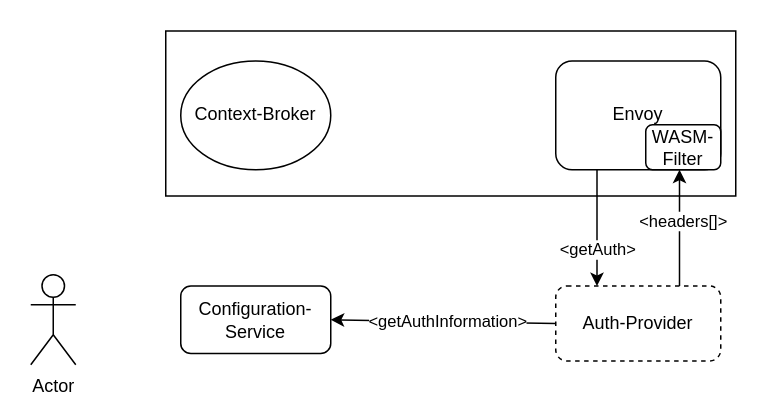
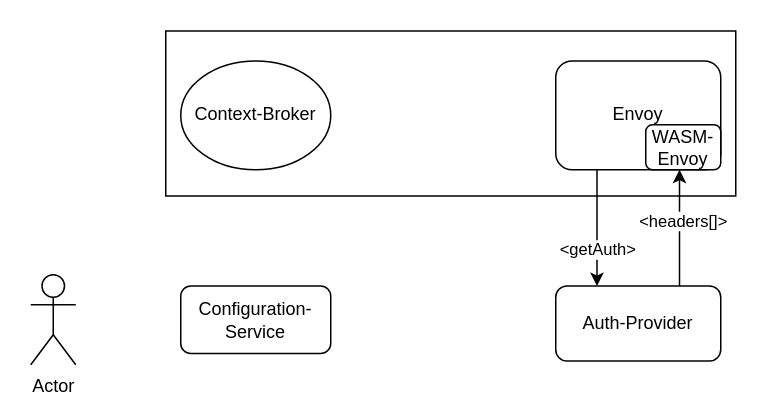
node "WASM-Filter": label "WASM-Filter" -> "WASM-Envoy"
edge "Auth-Provider" -> "Configuration-Service": removed, label "<getAuthInformation>"
node "Auth-Provider": style dashed -> solid
